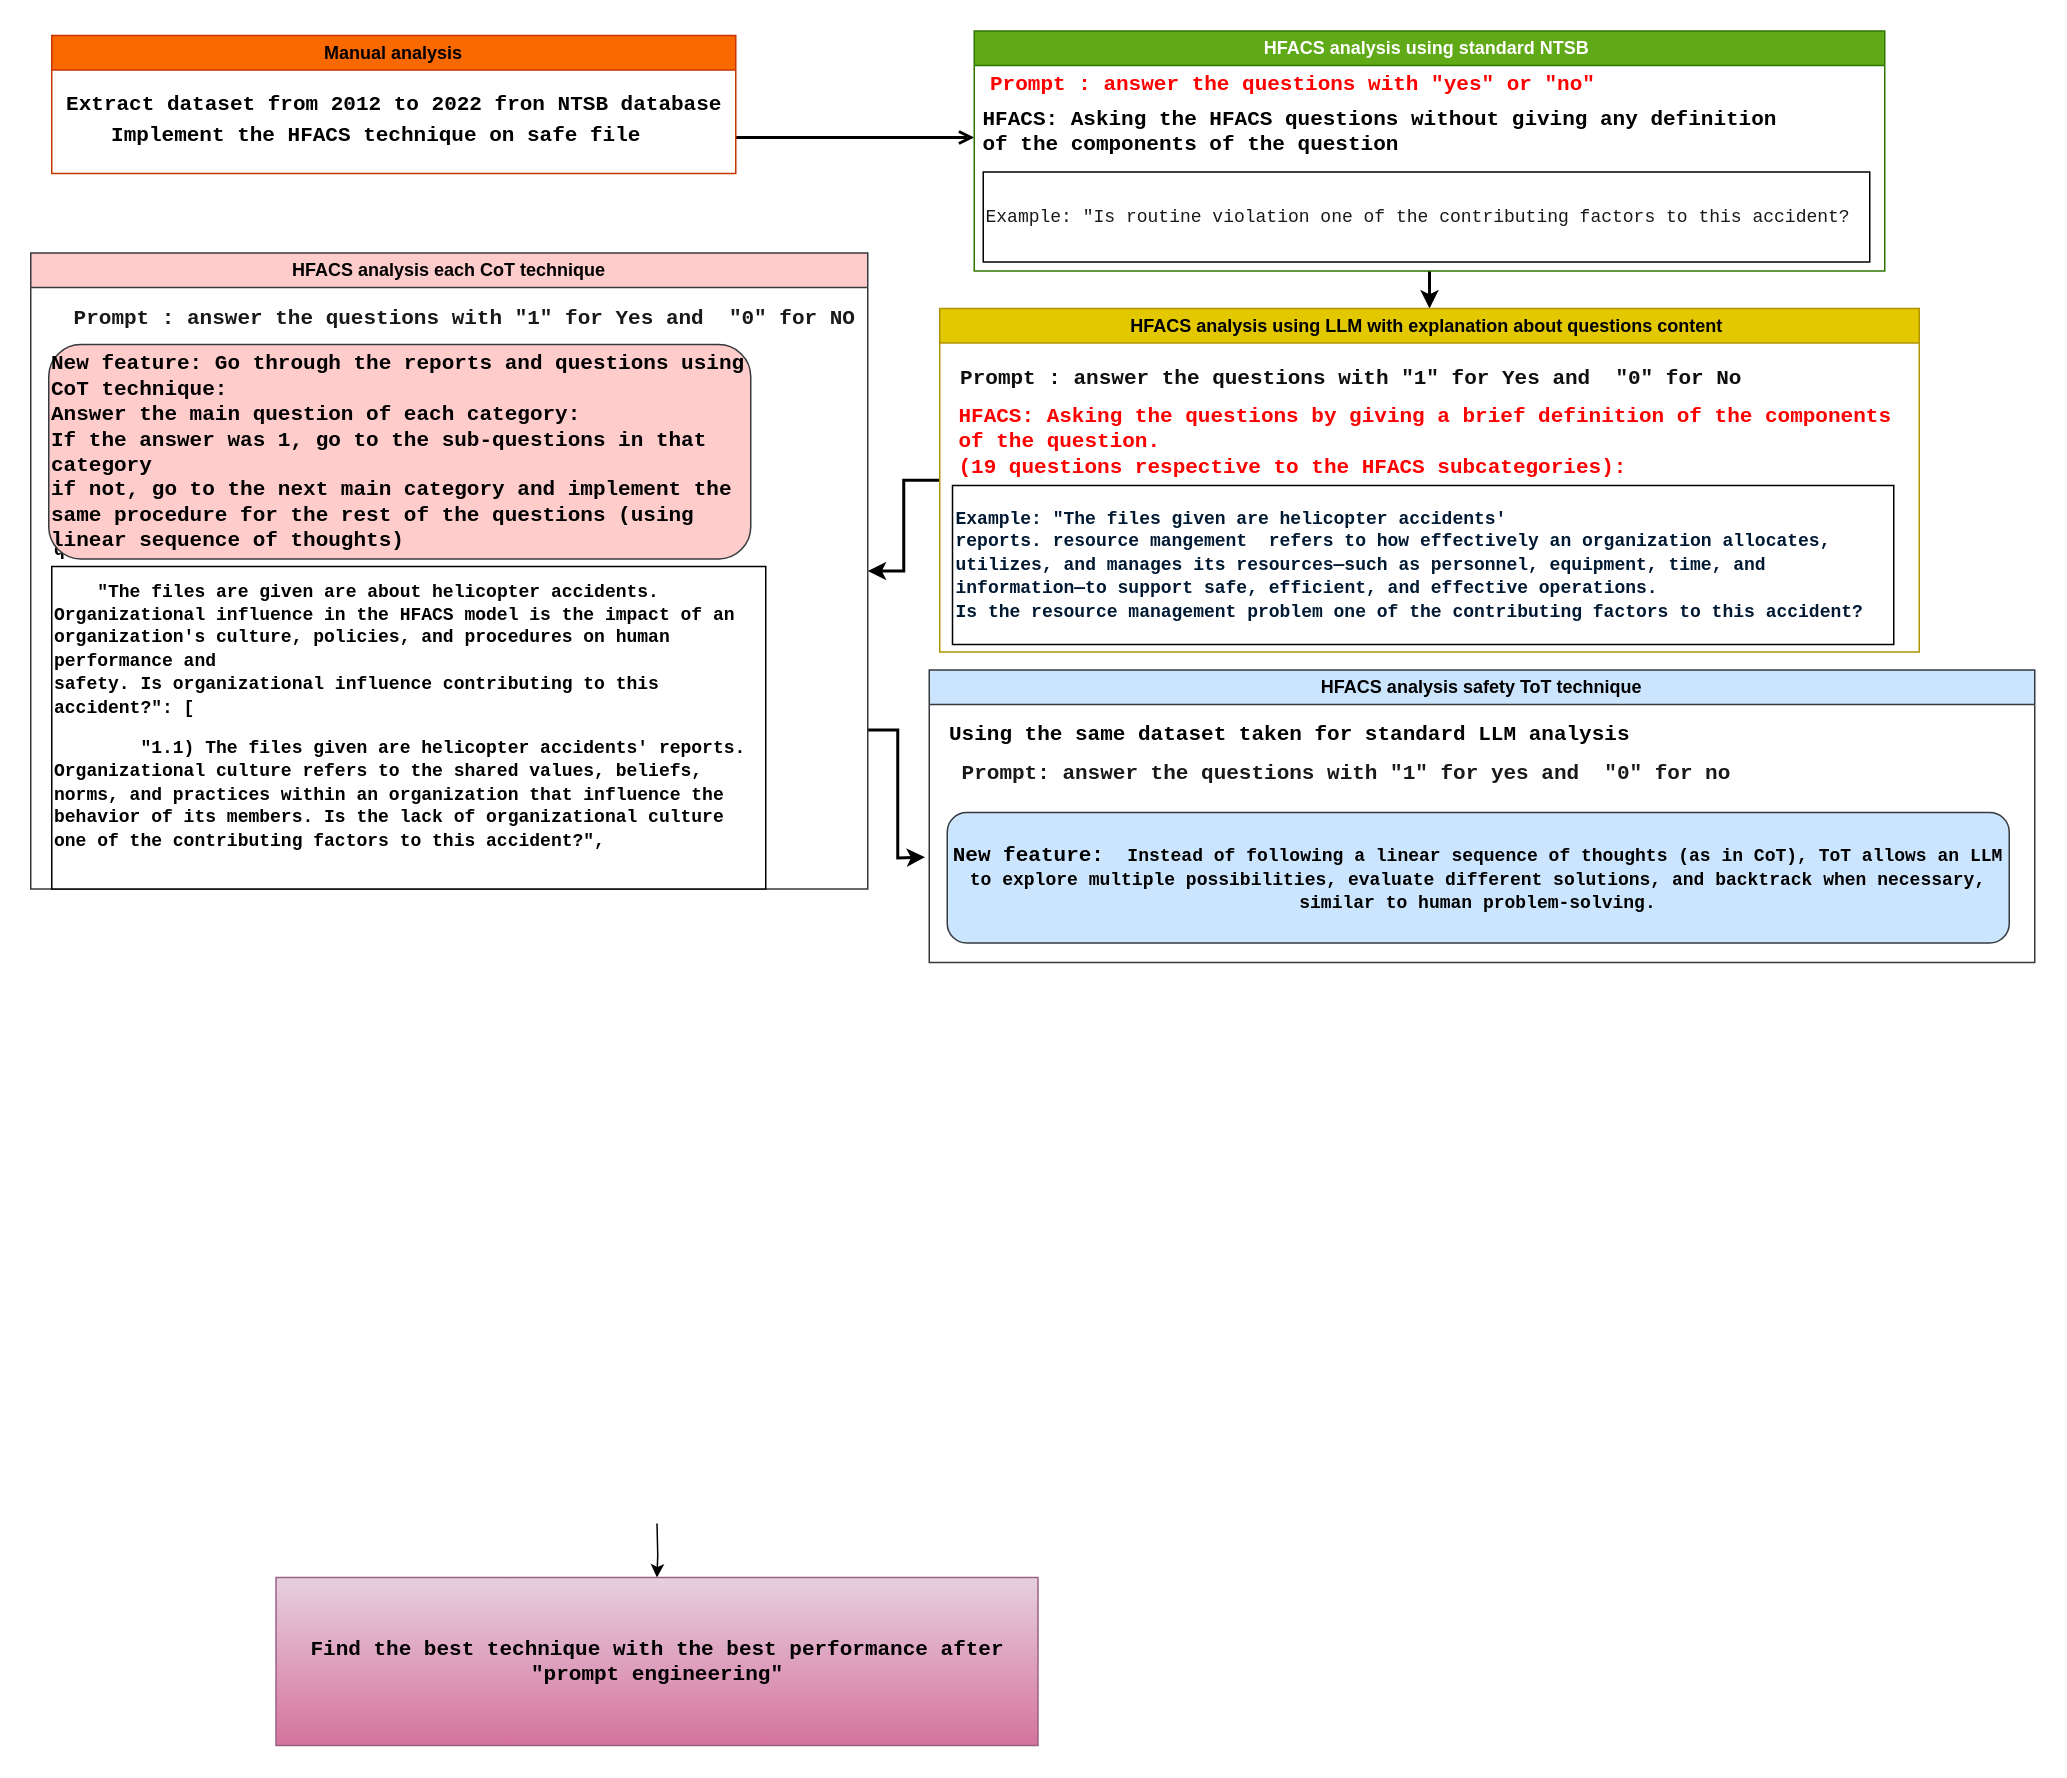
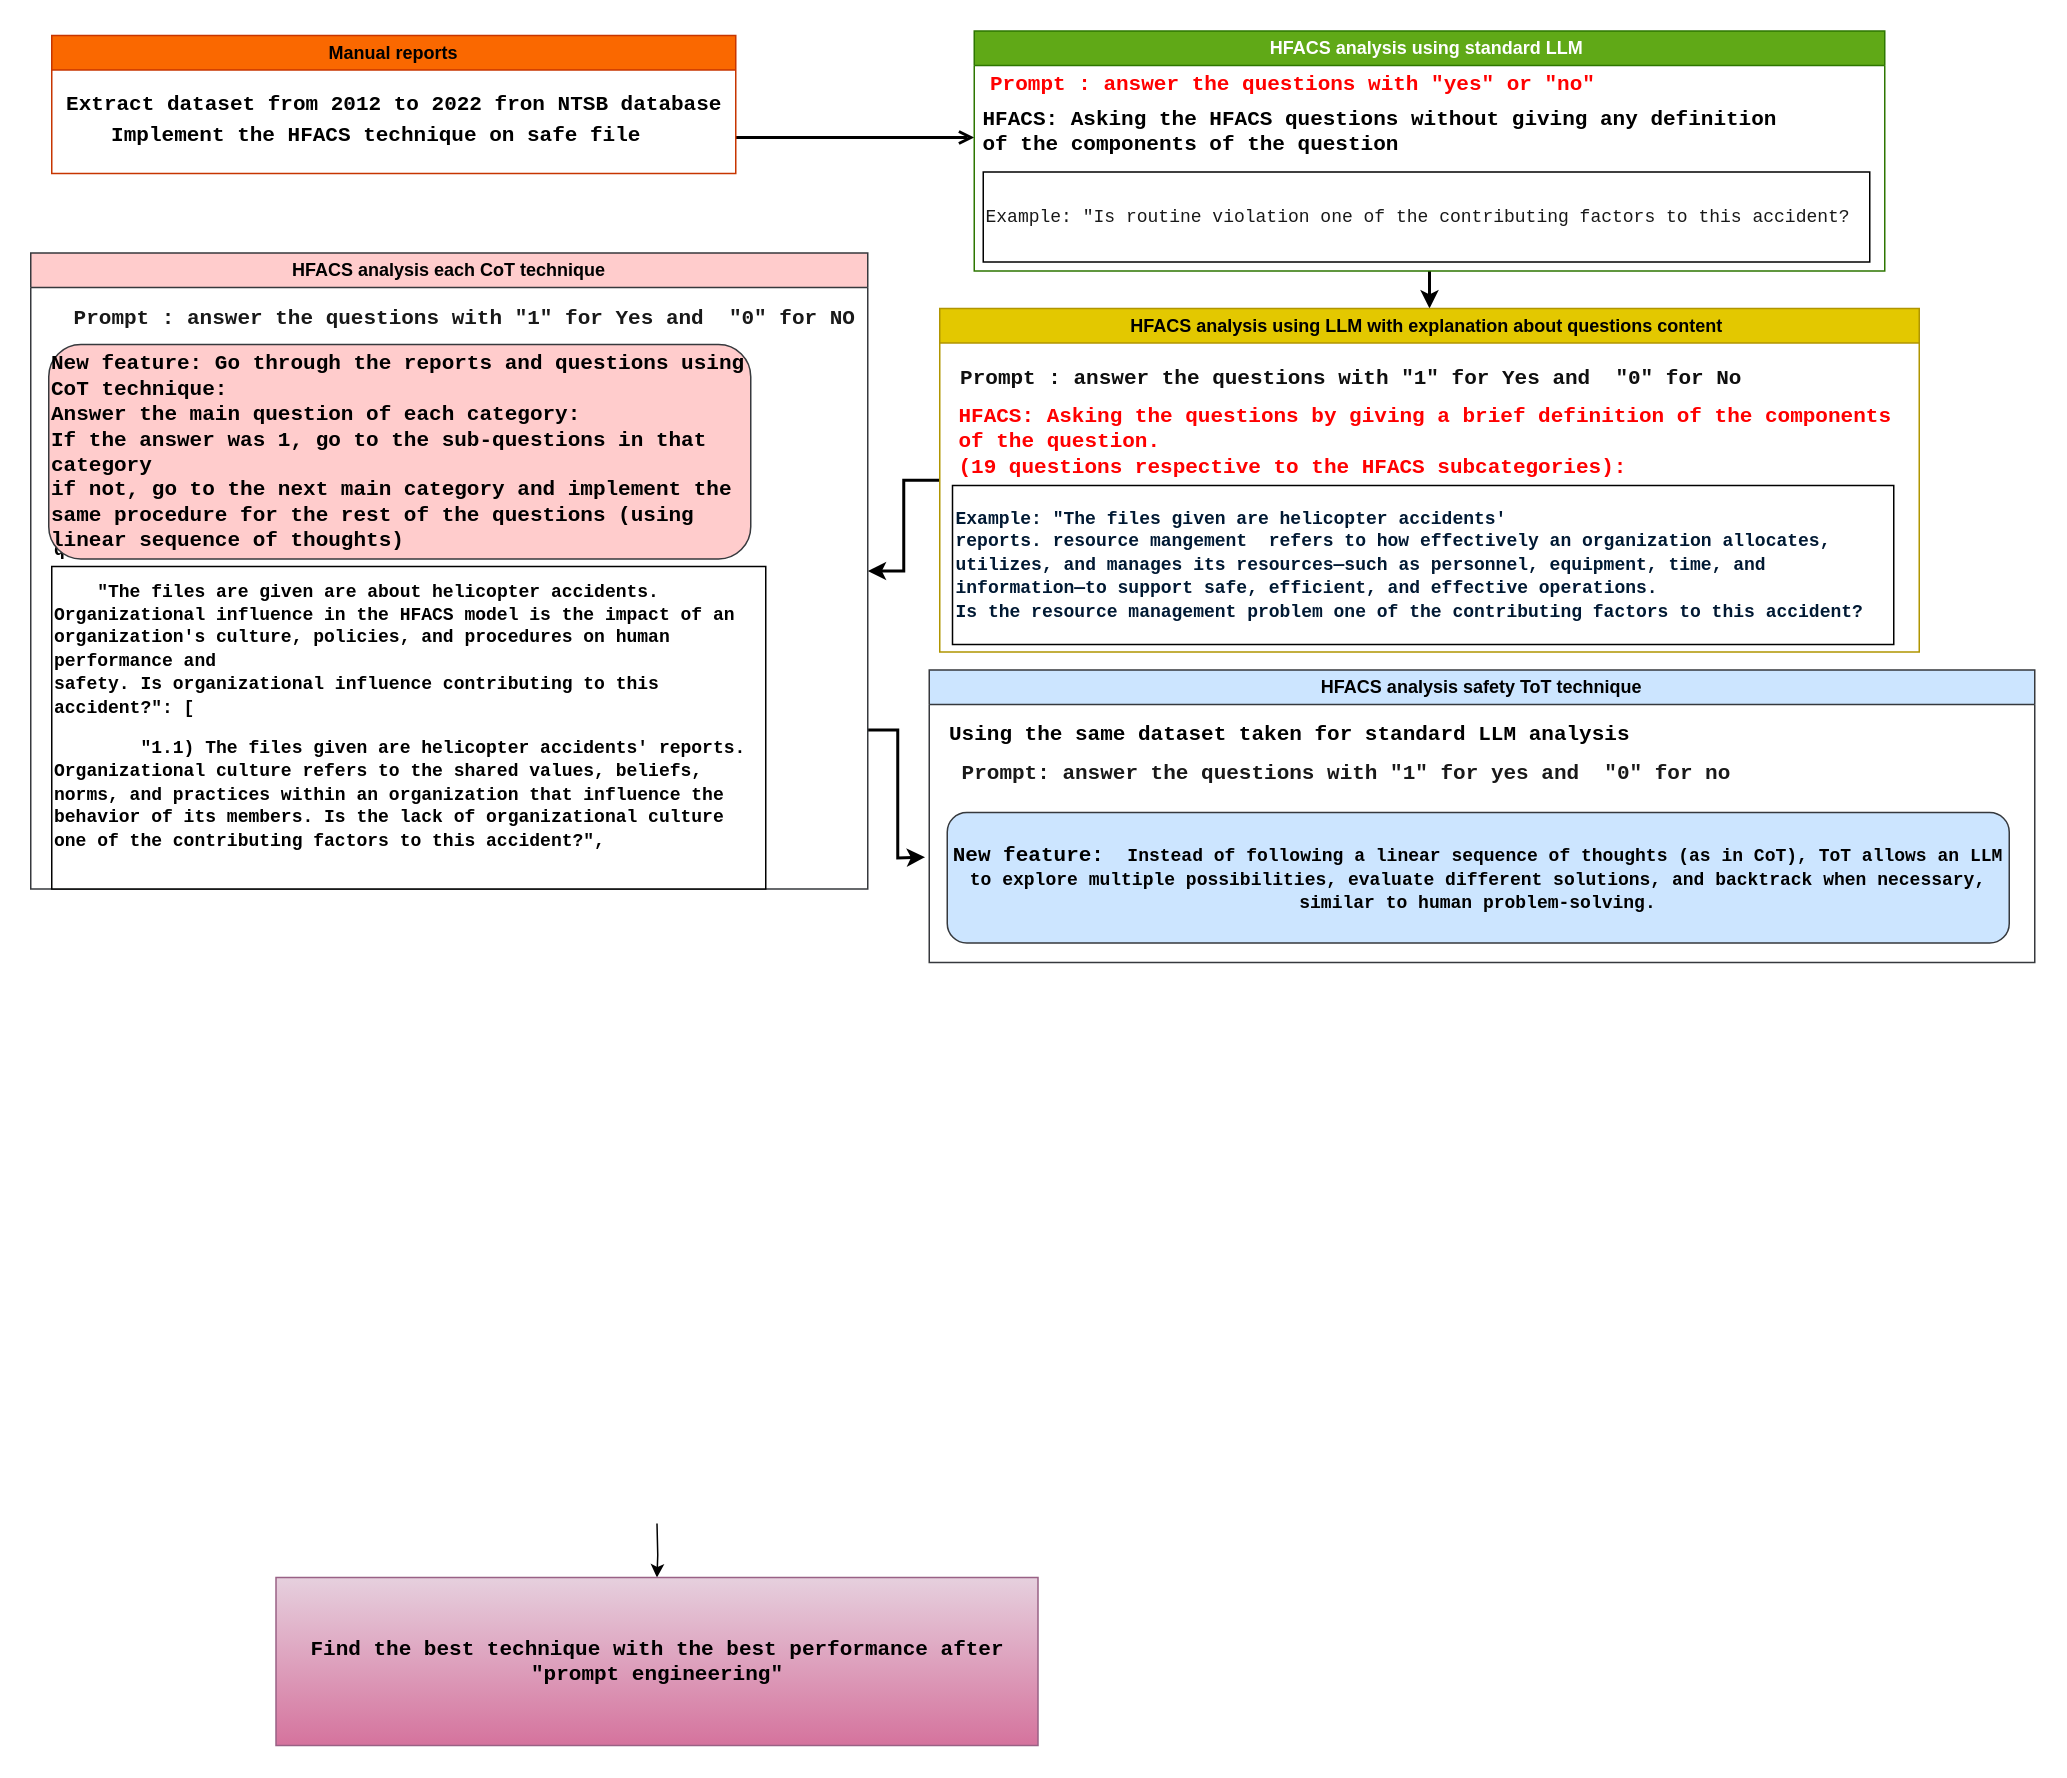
node "HFACS analysis using standard NTSB": label "HFACS analysis using standard NTSB" -> "HFACS analysis using standard LLM"
node "Manual analysis": label "Manual analysis" -> "Manual reports"
